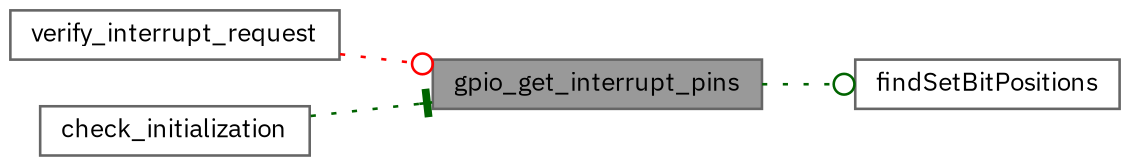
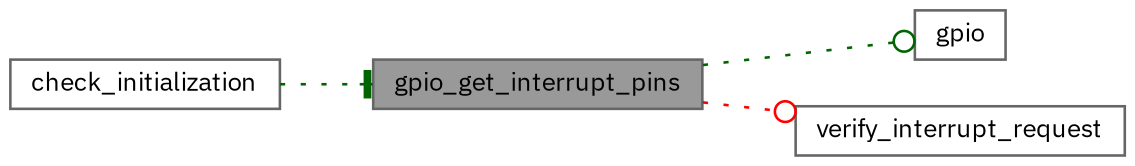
edge "verify_interrupt_request" -> "gpio_get_interrupt_pins": reversed
node "findSetBitPositions": label "findSetBitPositions" -> "gpio"
